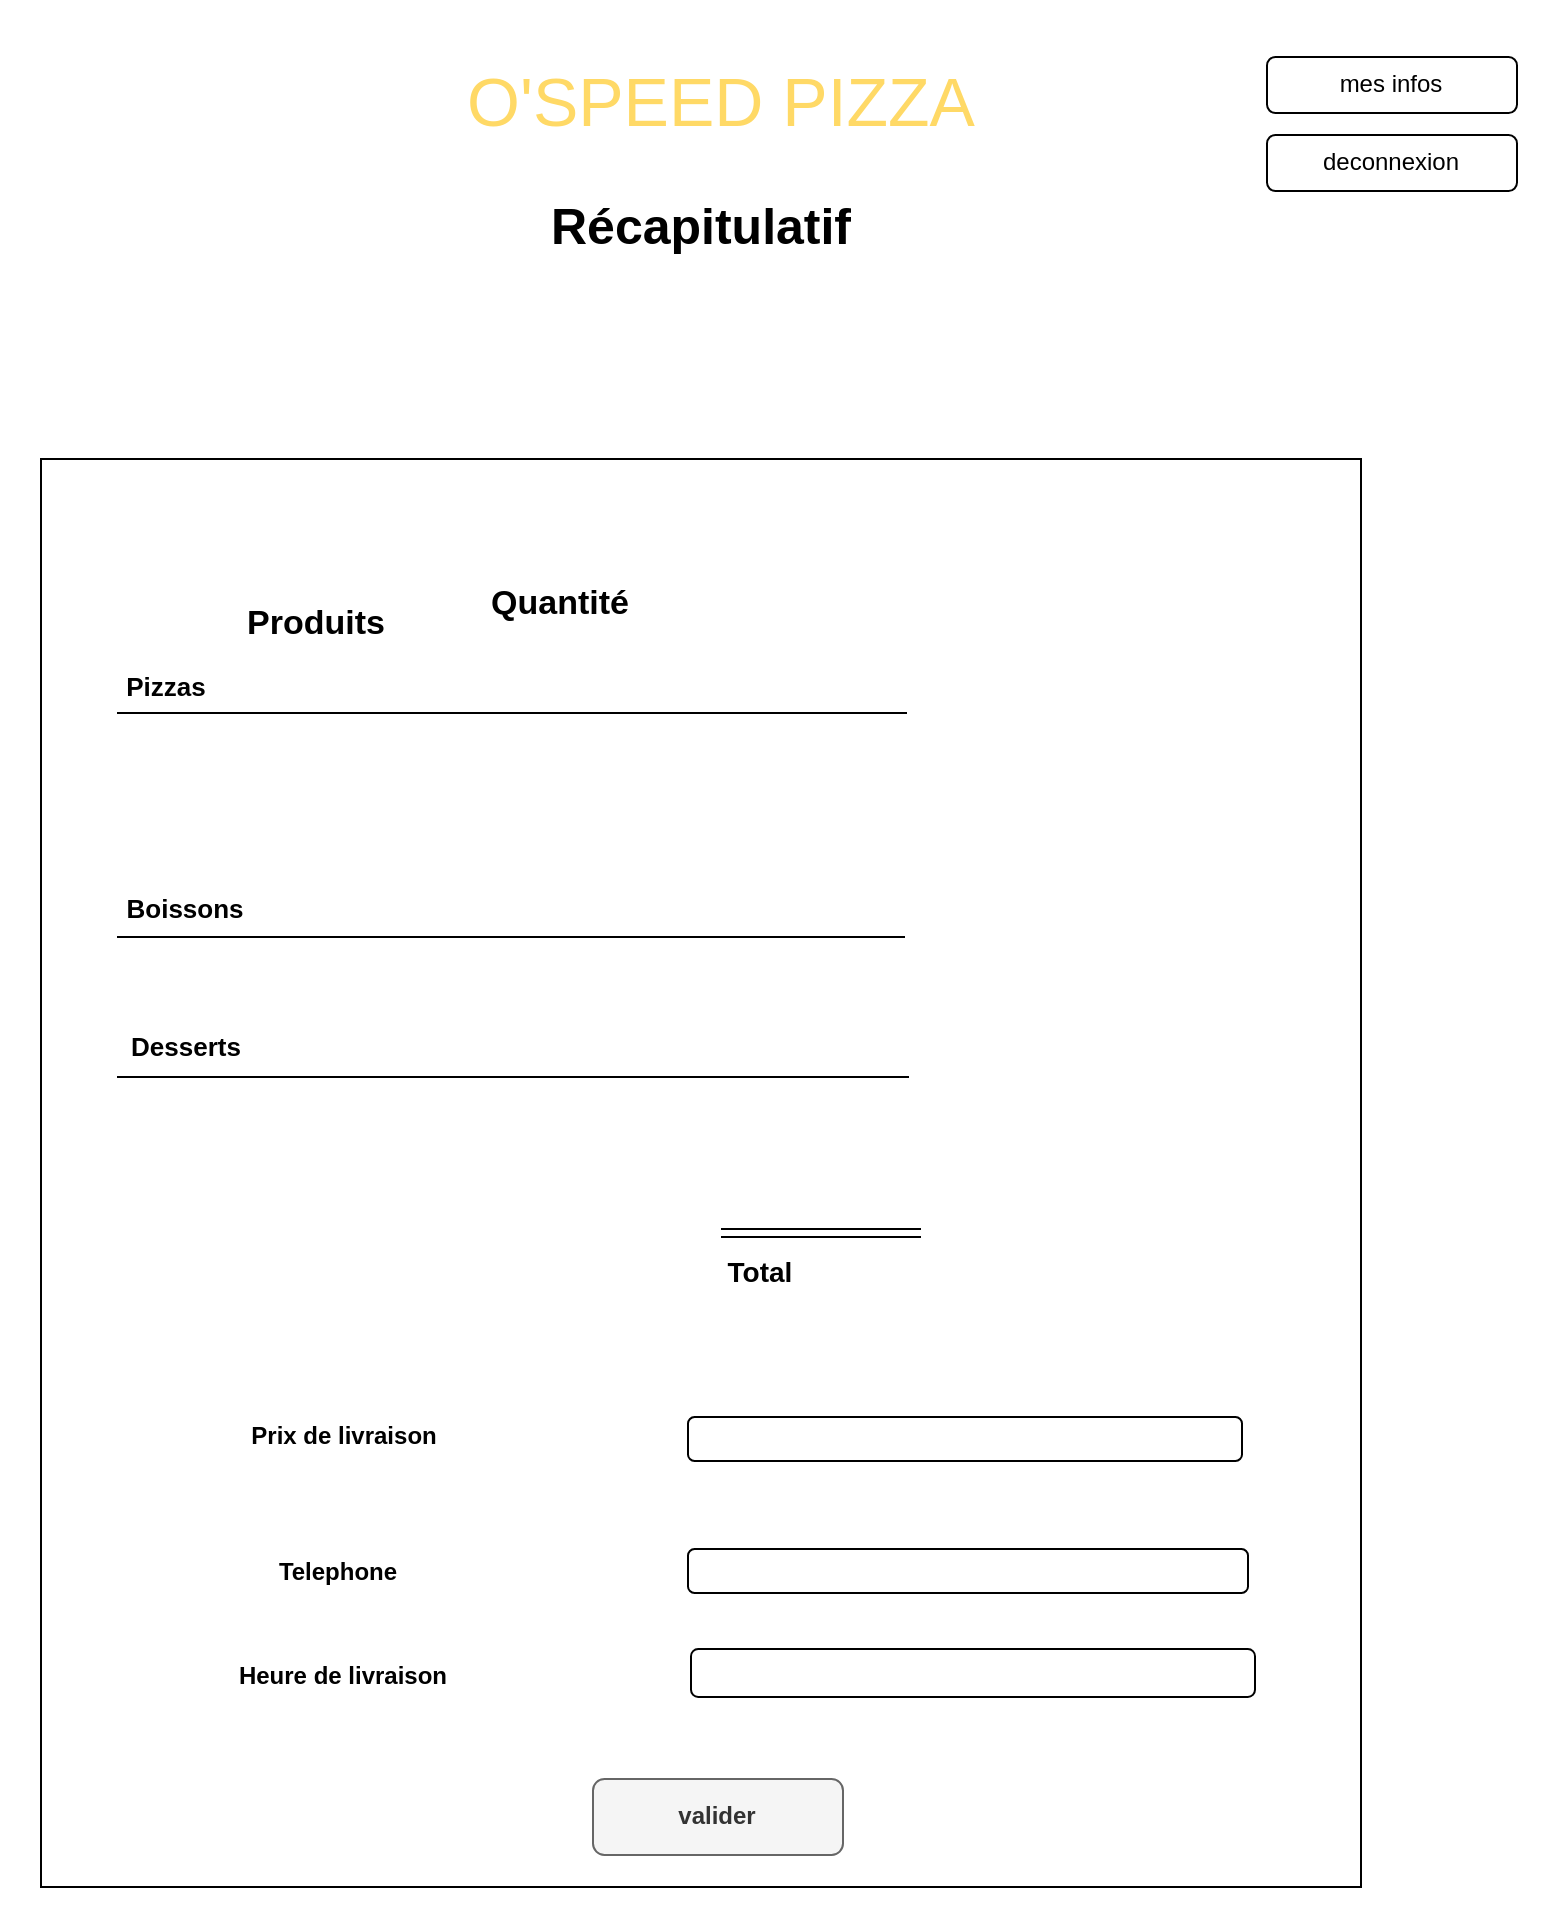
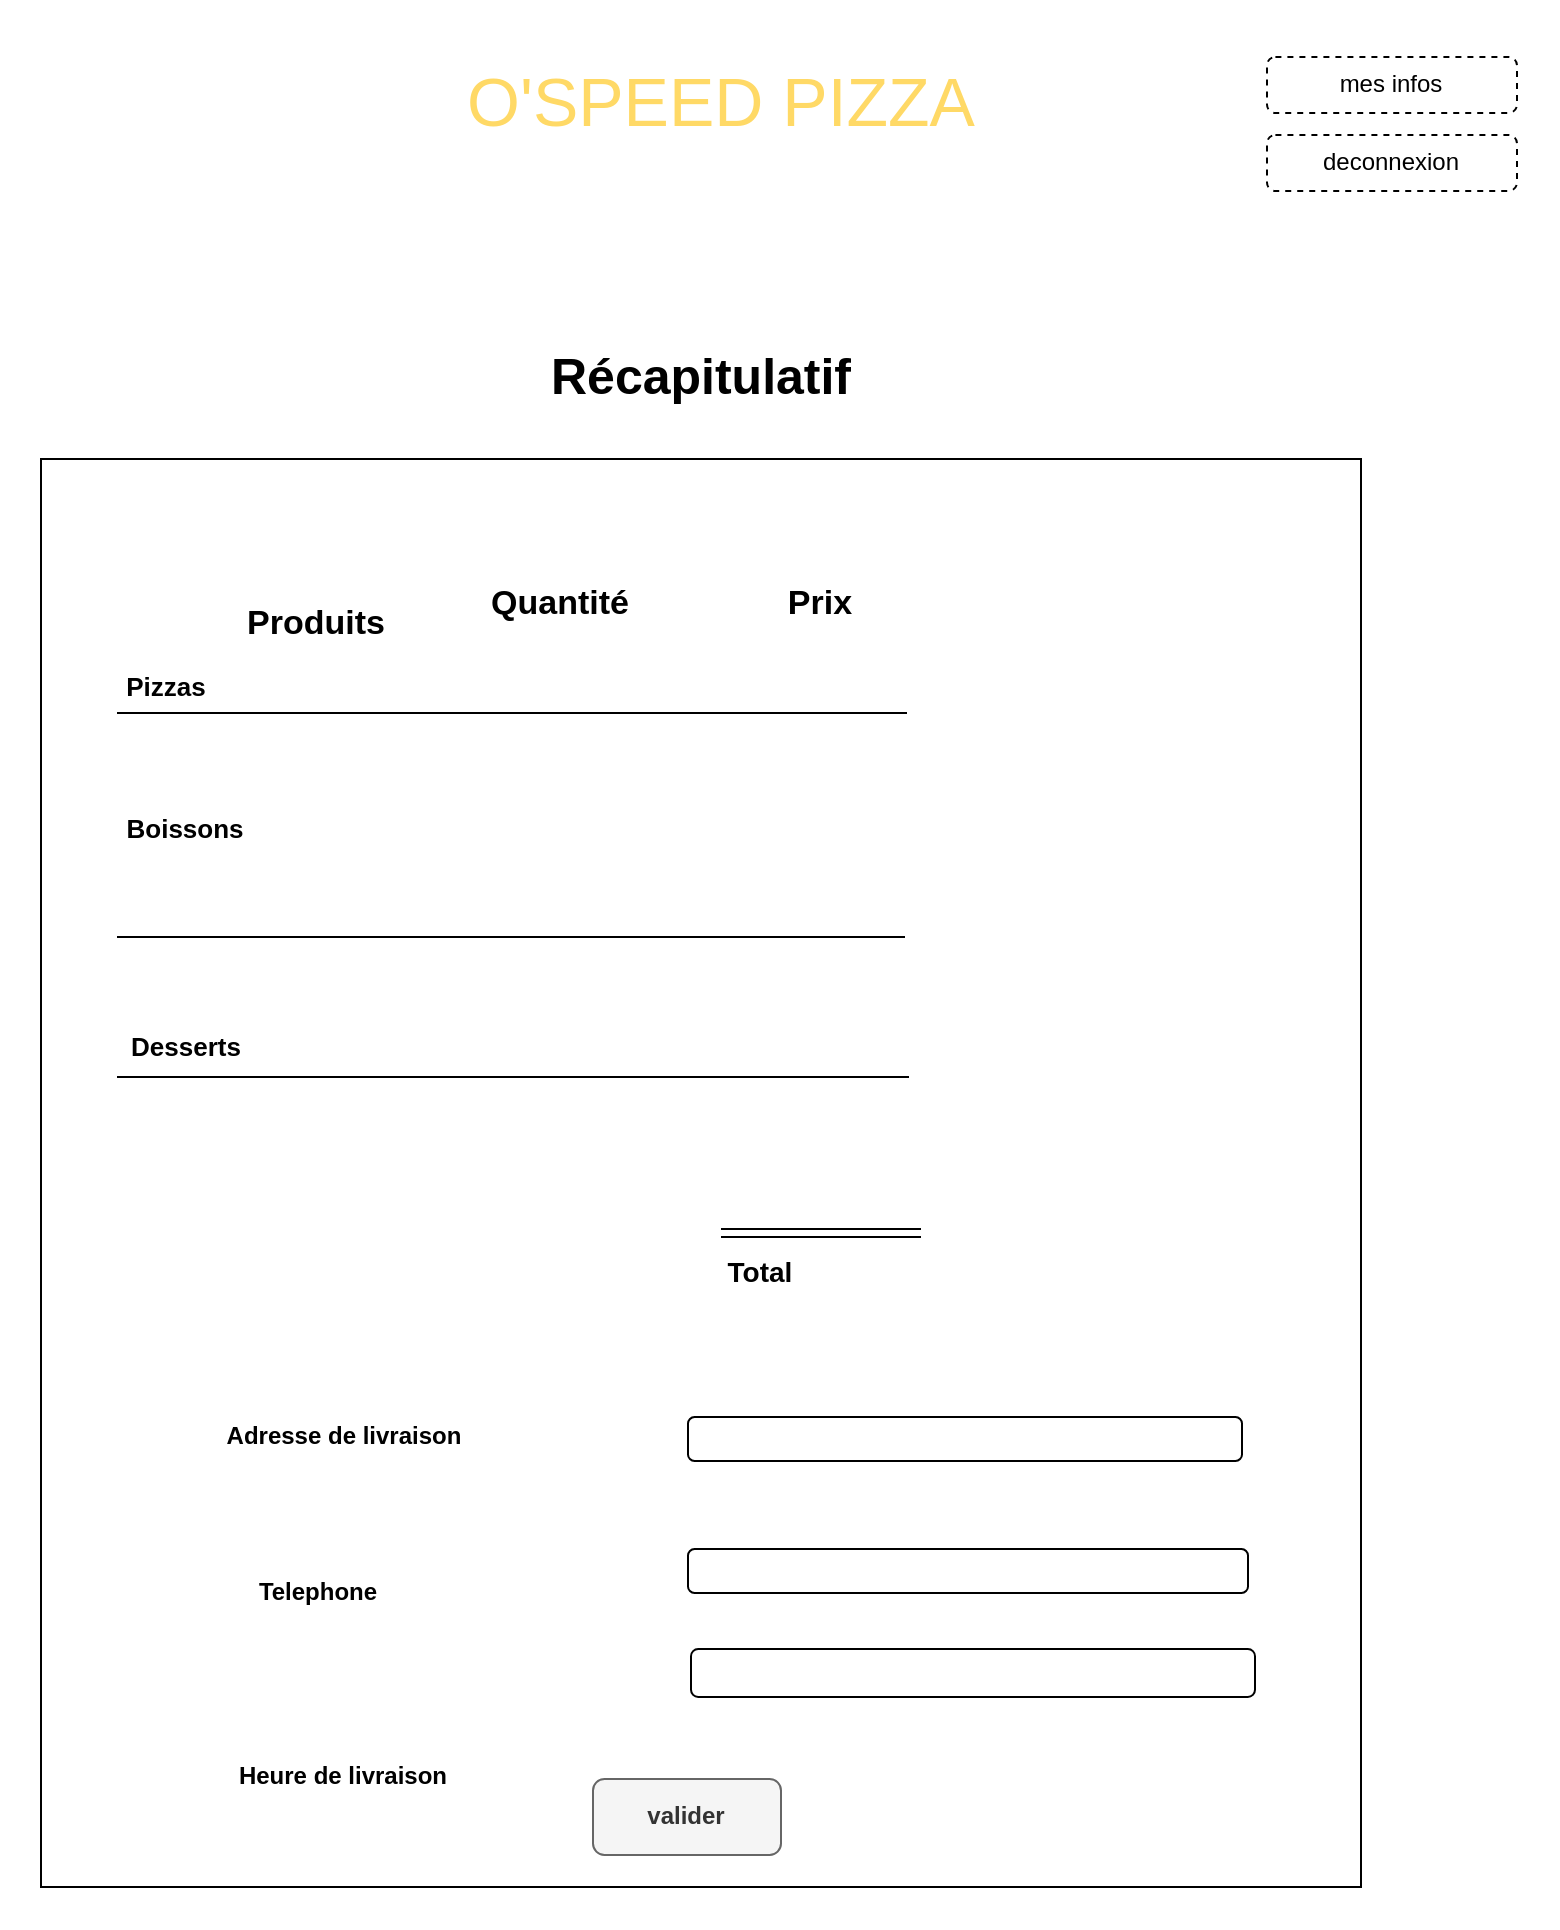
node "mes infos": style solid -> dashed
node "deconnexion": style solid -> dashed
node "Récapitulatif": moved (701, 225) -> (701, 375)
node "Prix": added
node "Boissons": moved (186, 908) -> (186, 828)
node "Prix de livraison": label "Prix de livraison" -> "Adresse de livraison"
node "Telephone": moved (339, 1573) -> (319, 1593)
node "Heure de livraison": moved (344, 1677) -> (344, 1777)
node "valider": size 250x76 -> 188x76
